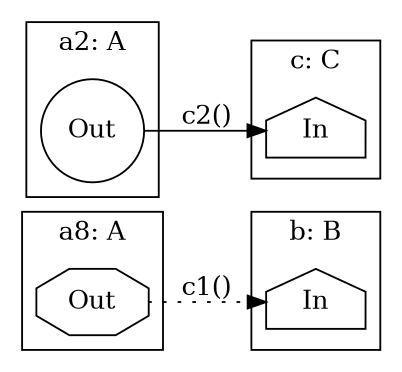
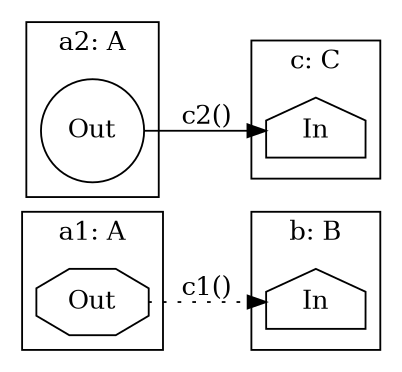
cluster "a8: A": label "a8: A" -> "a1: A"
